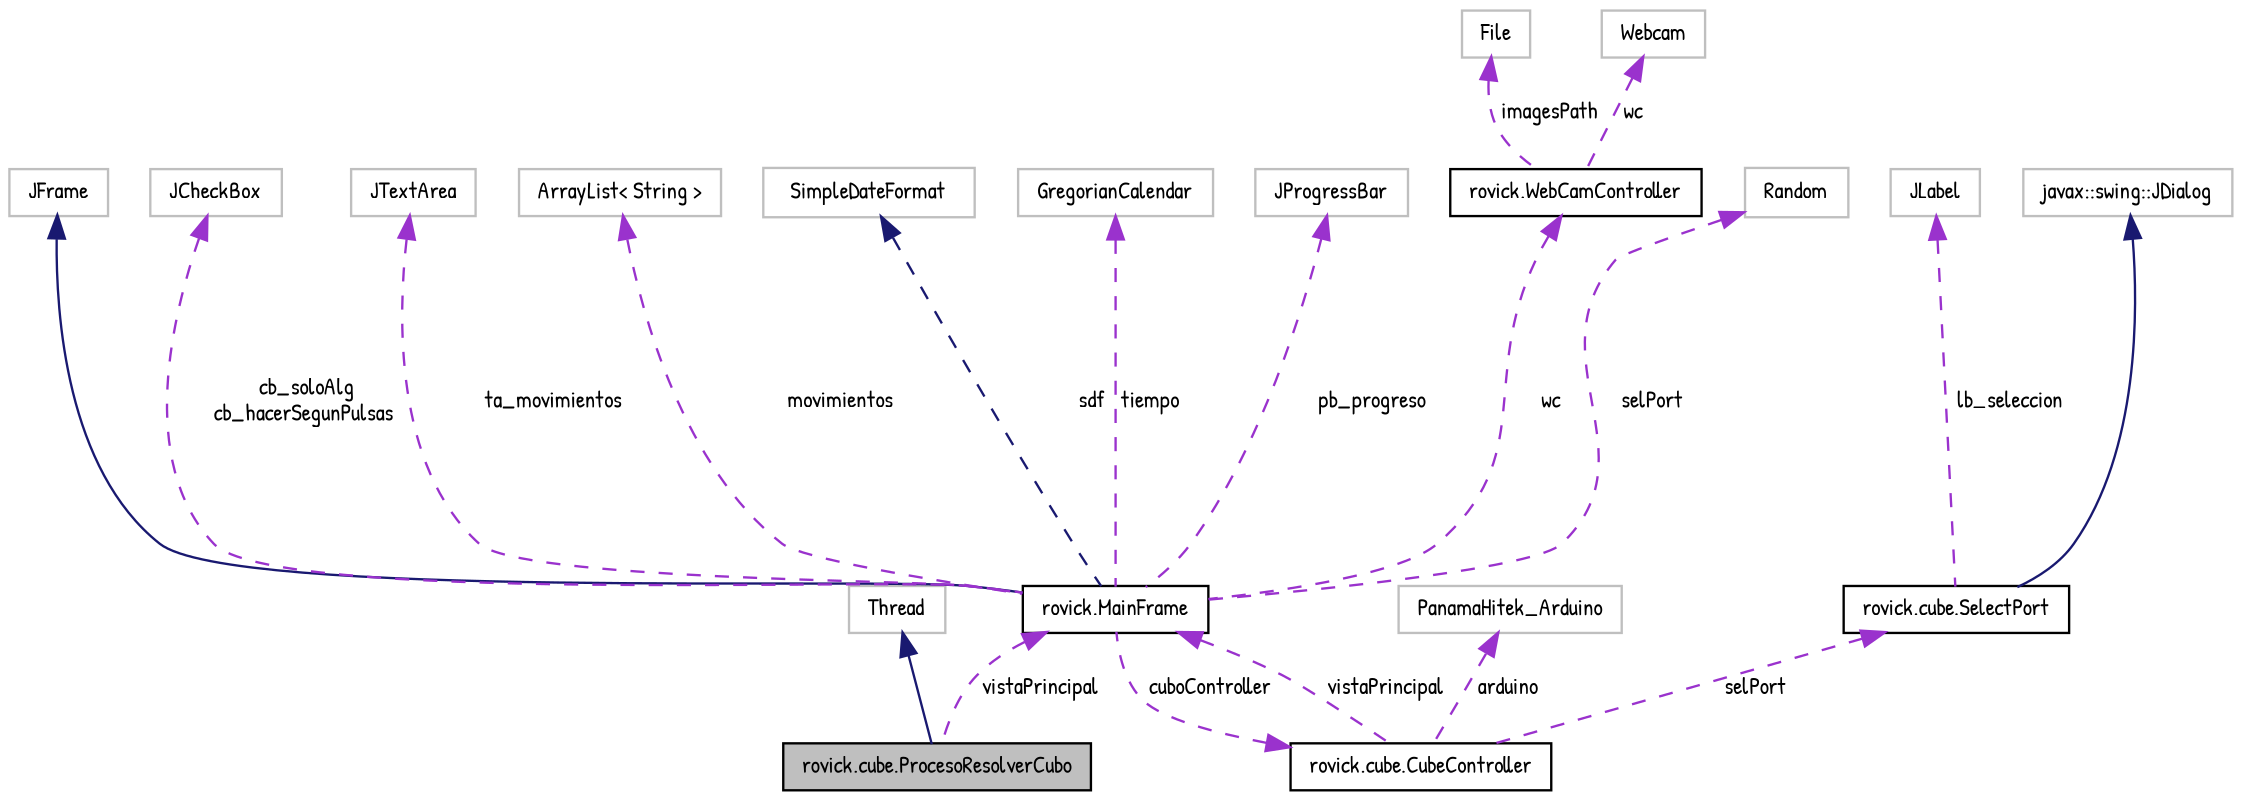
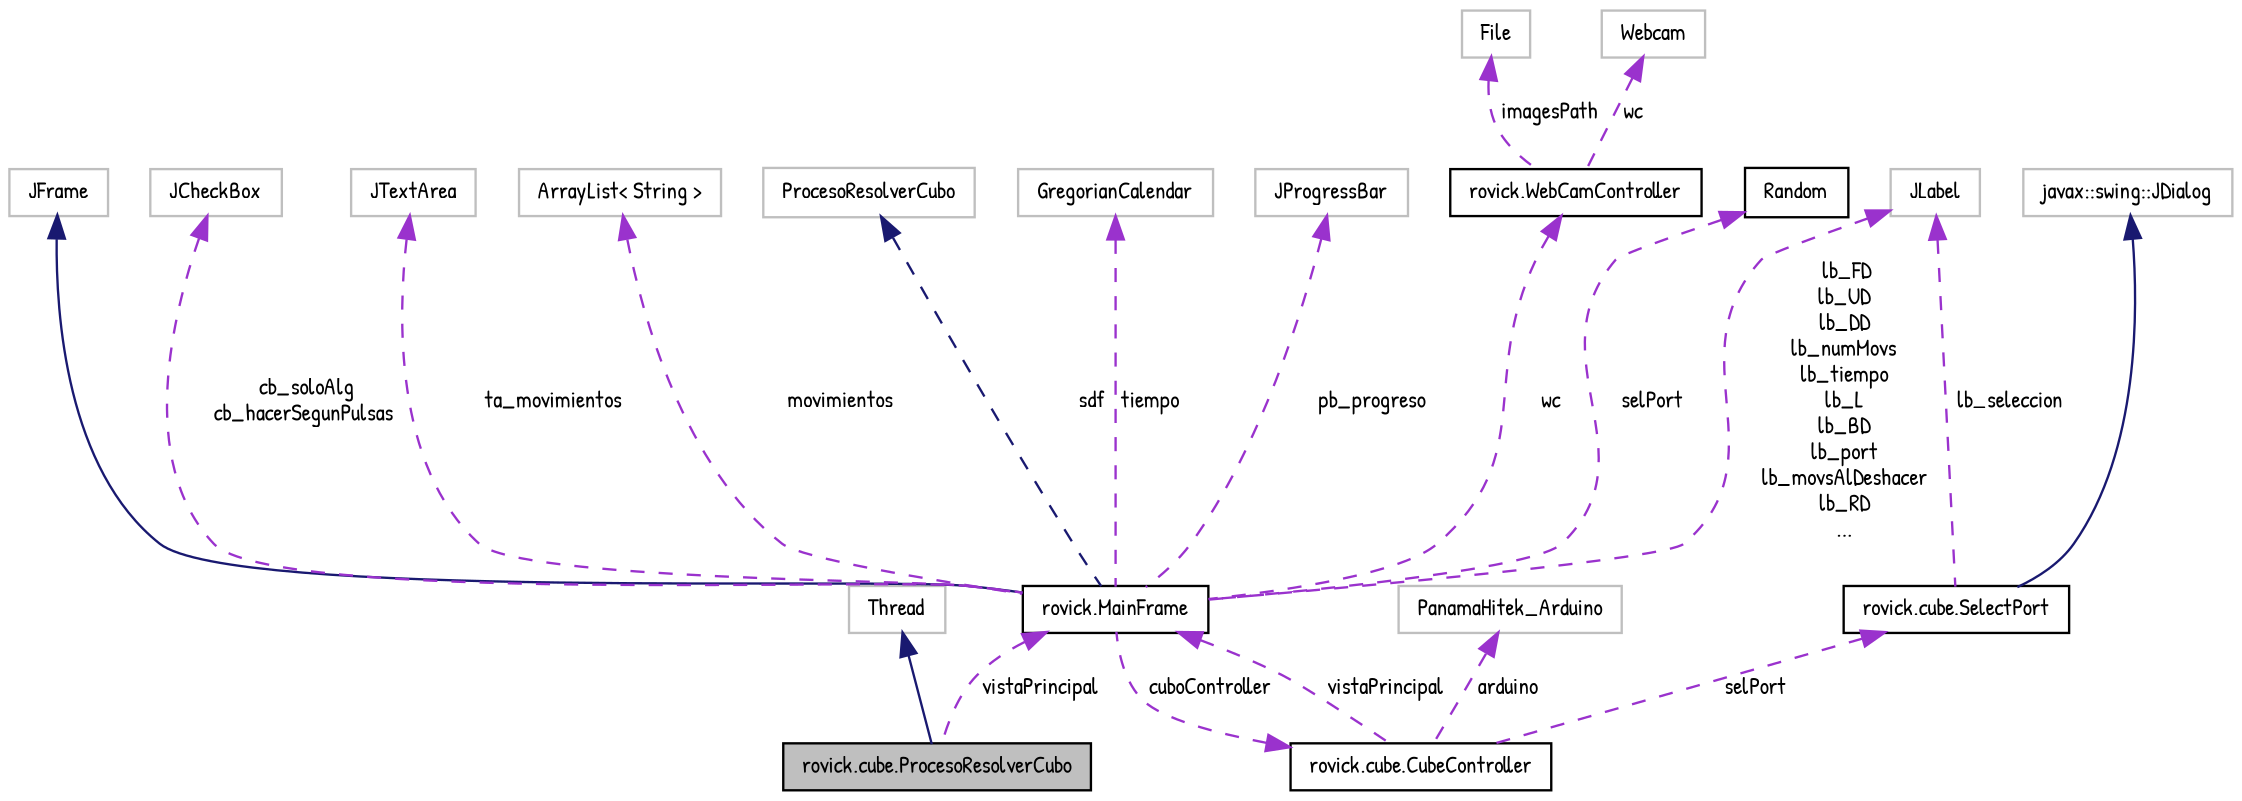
node "SimpleDateFormat": label "SimpleDateFormat" -> "ProcesoResolverCubo"
node "Random": color grey75 -> black
edge "rovick.MainFrame" -> "JLabel": added, label "lb_FD lb_UD lb_DD lb_numMovs lb_tiempo lb_L lb_BD lb_port lb_movsAlDeshacer lb_RD ..."
